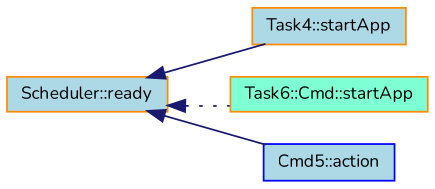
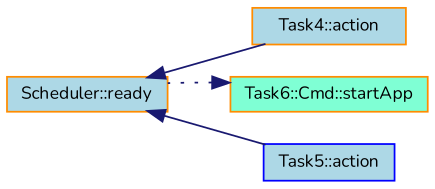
node "Task4::startApp": label "Task4::startApp" -> "Task4::action"
edge "Task6::Cmd::startApp" -> "Scheduler::ready": reversed
node "Cmd5::action": label "Cmd5::action" -> "Task5::action"
